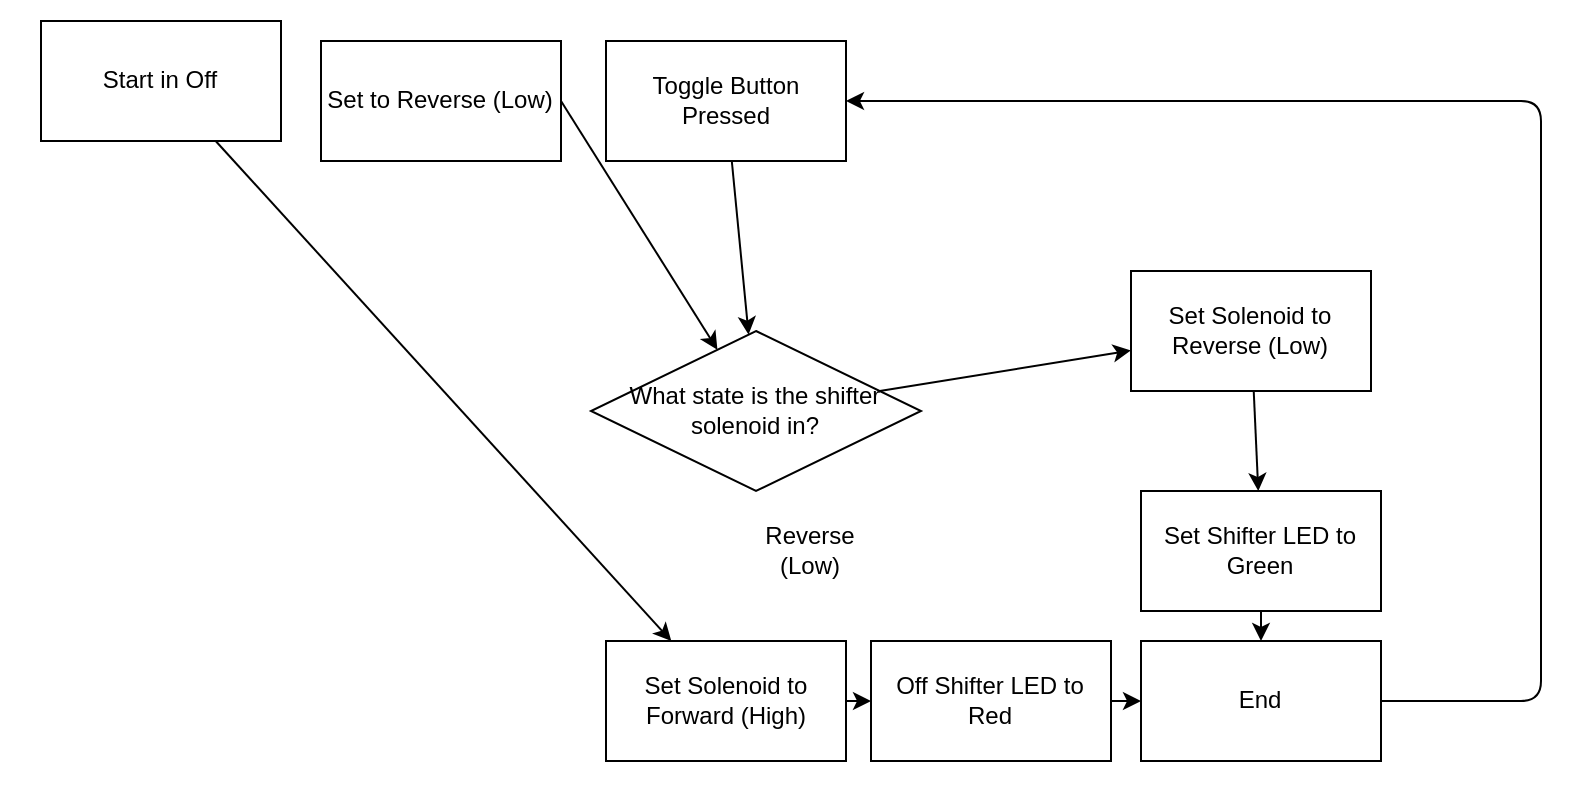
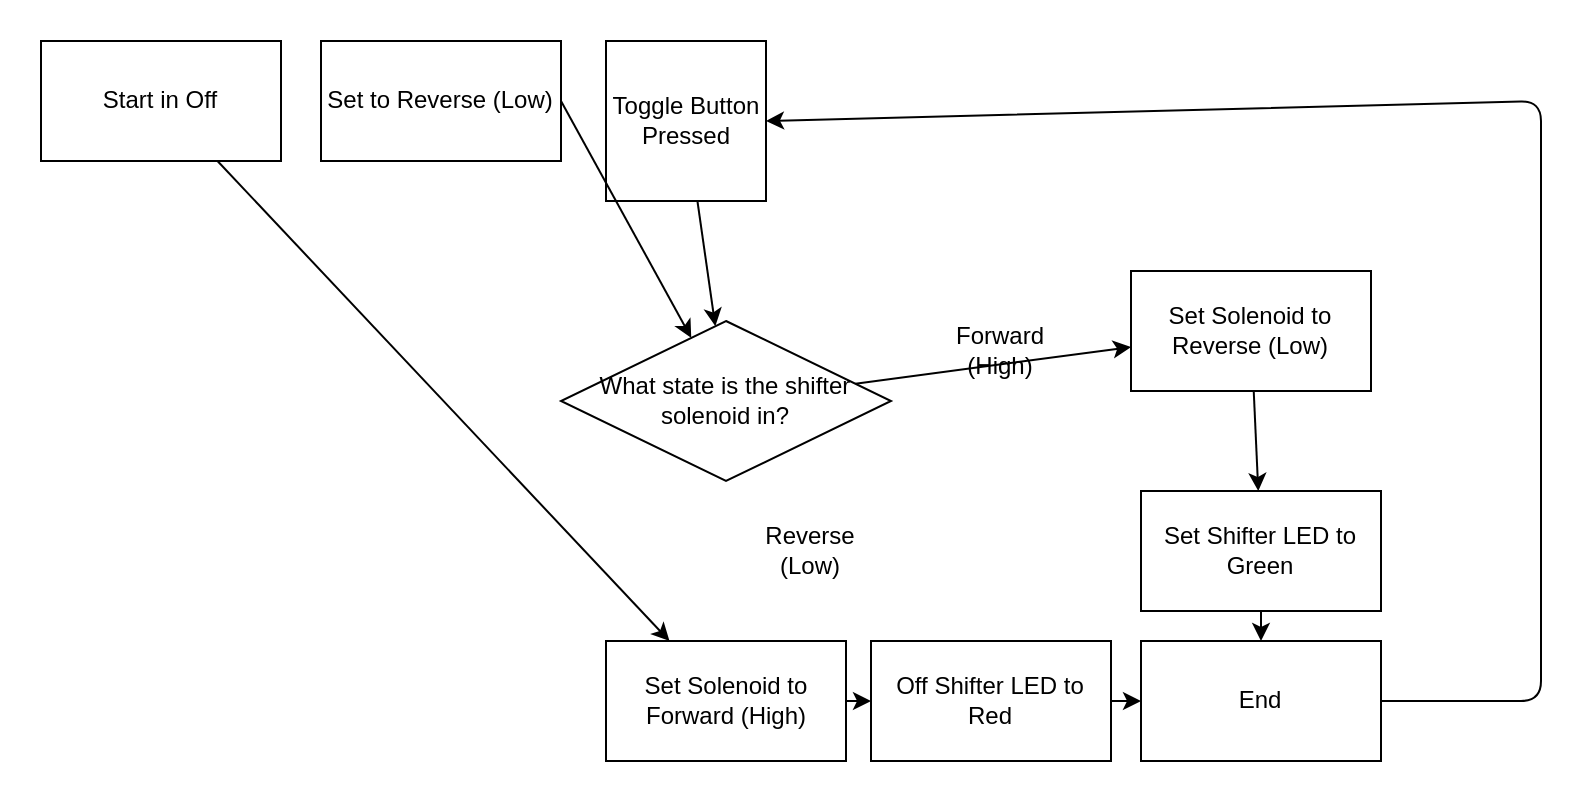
node "Start in Off": moved (161, 81) -> (161, 101)
node "Toggle Button Pressed": size 240x120 -> 160x160
node "Forward (High)": added
node "What state is the shifter solenoid in?": moved (756, 411) -> (726, 401)
